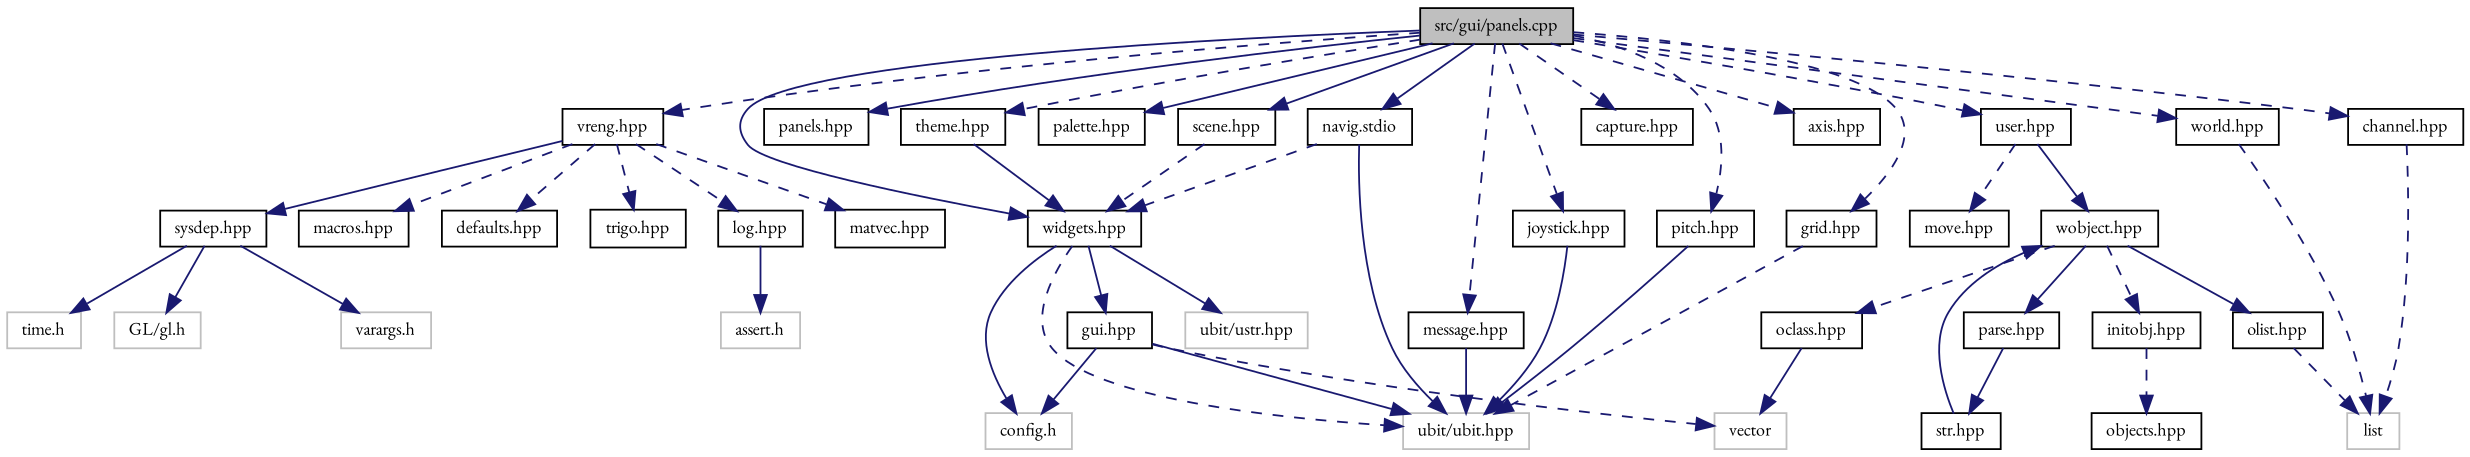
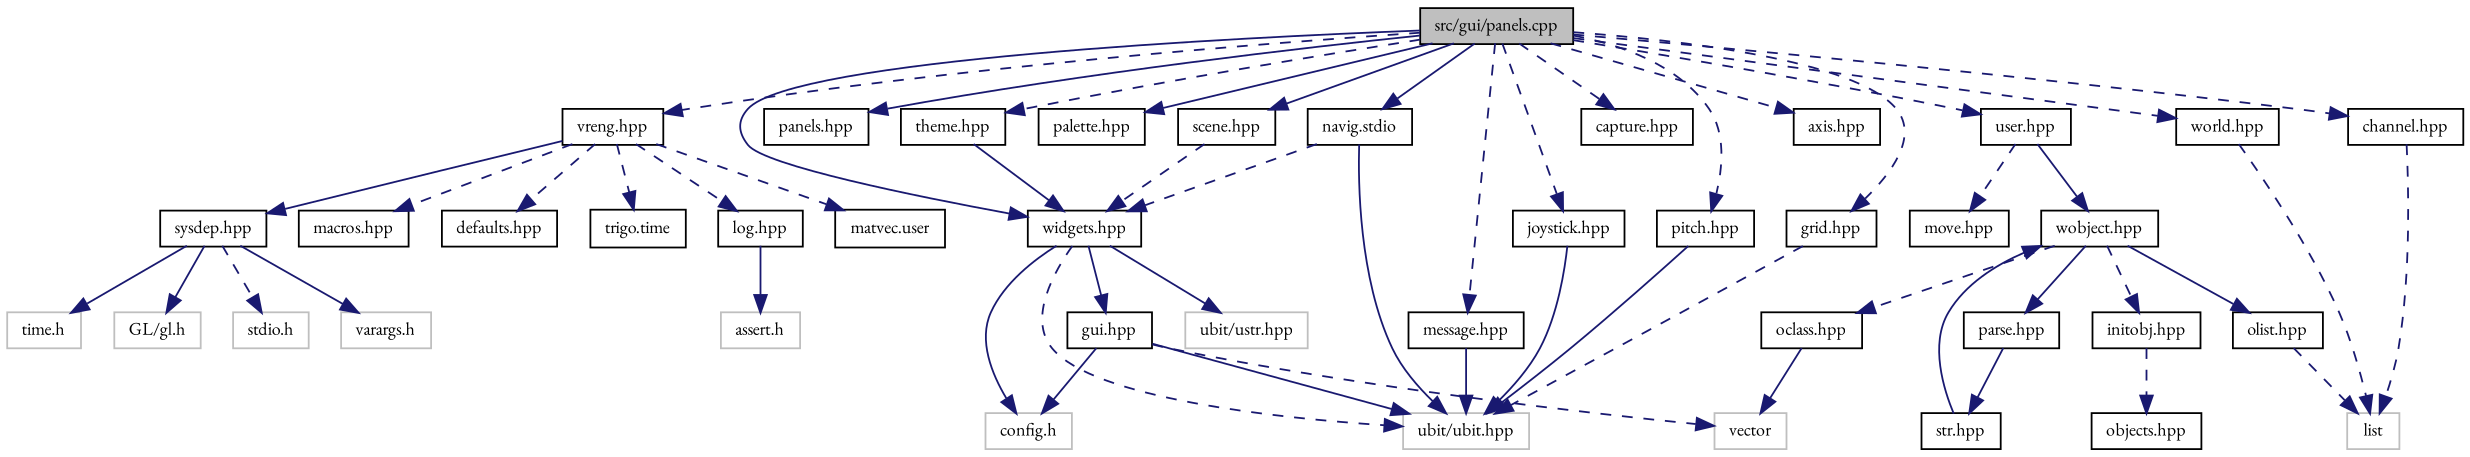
node "trigo.hpp": label "trigo.hpp" -> "trigo.time"
node "matvec.hpp": label "matvec.hpp" -> "matvec.user"
node "stdio.h": added
